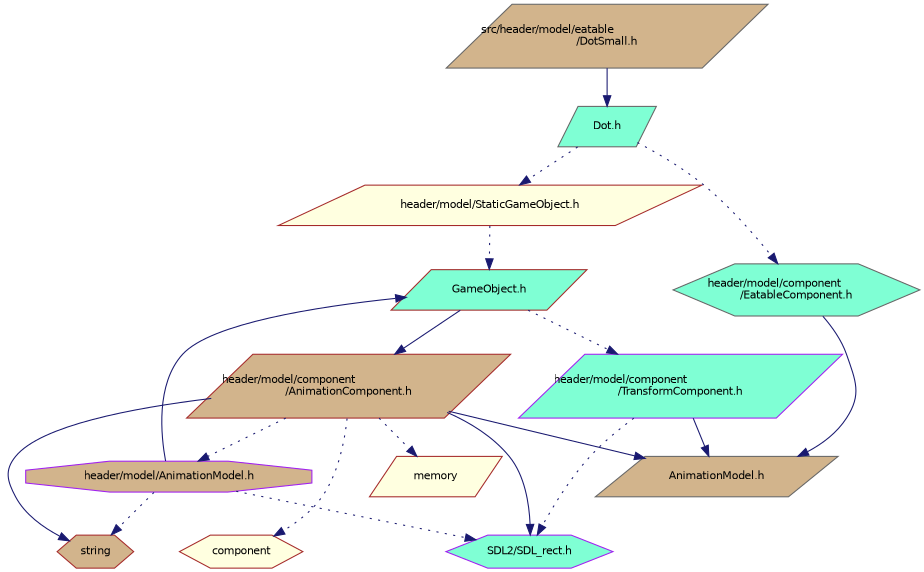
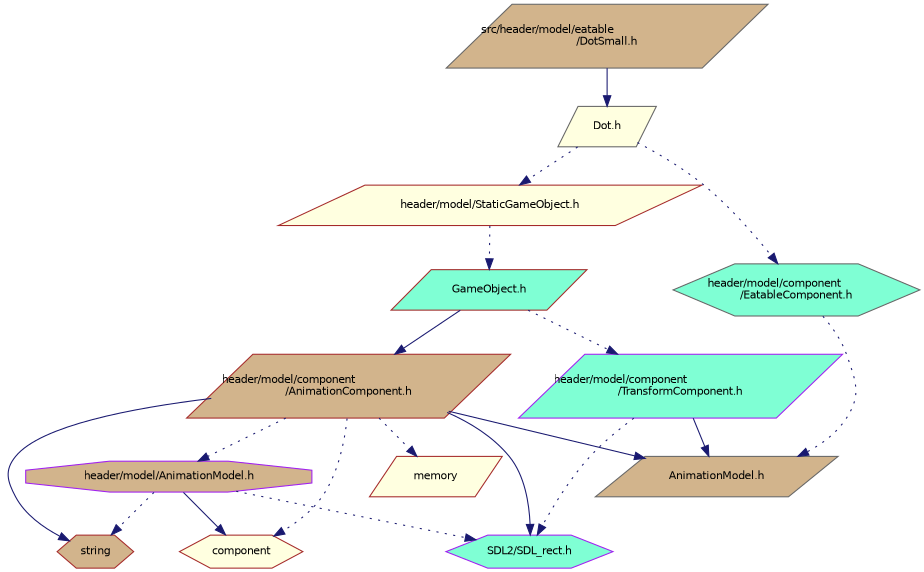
node "Dot.h": fillcolor aquamarine -> lightyellow
edge "header/model/AnimationModel.h" -> "GameObject.h": now "header/model/AnimationModel.h" -> "component"
edge "header/model/component /EatableComponent.h" -> "AnimationModel.h": style solid -> dotted
